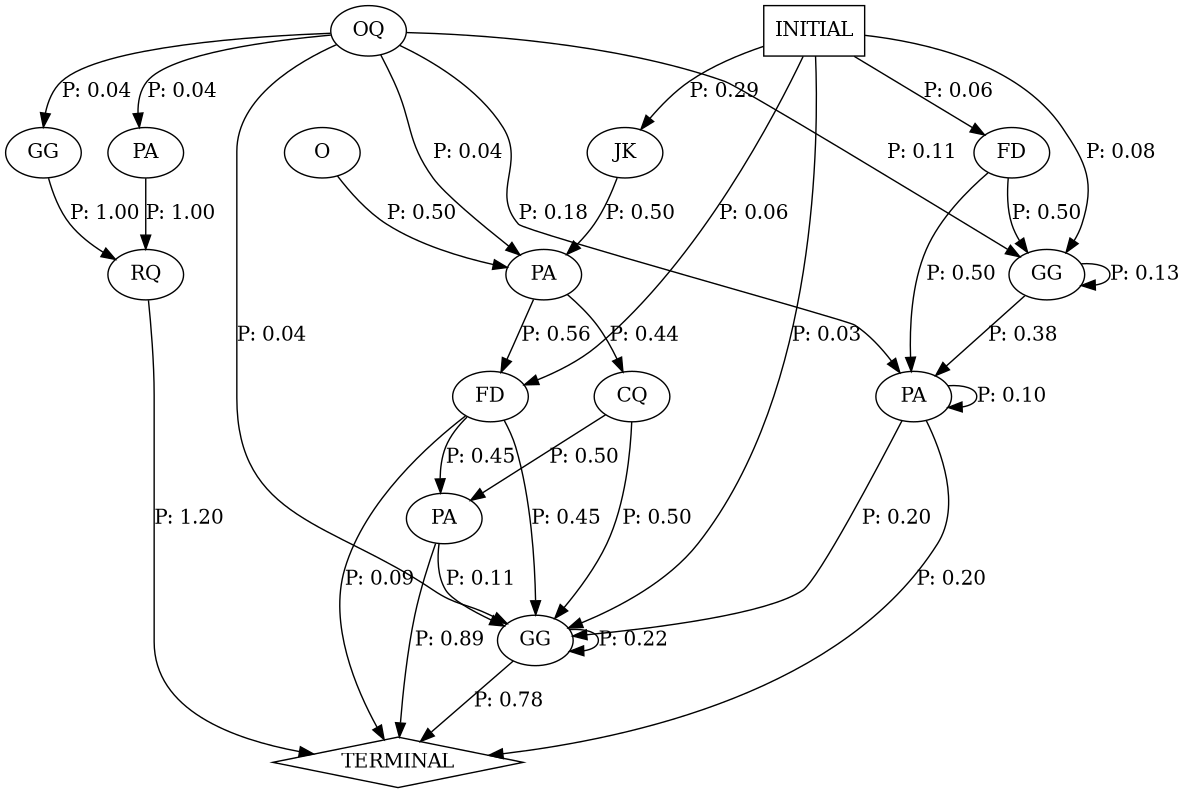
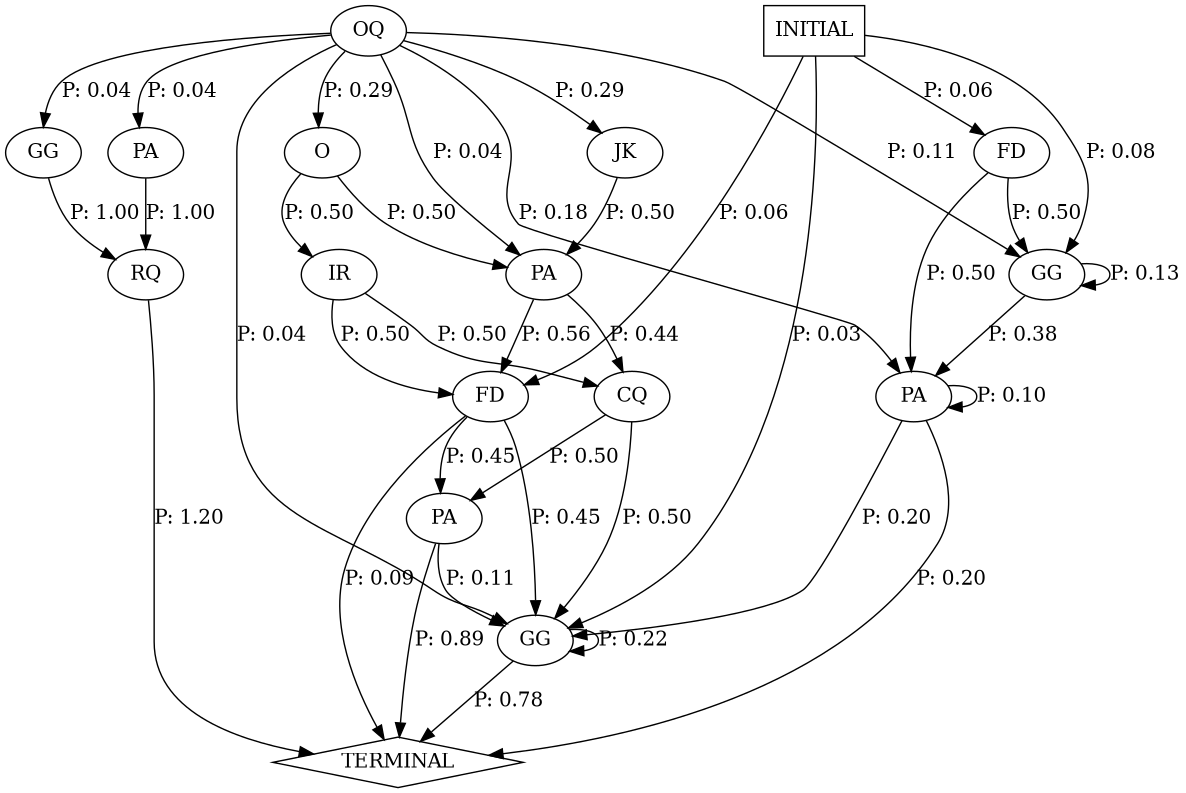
edge "INITIAL" -> "JK": now "OQ" -> "JK"
edge "OQ" -> "O": added, label "P: 0.29"
node "IR": added
